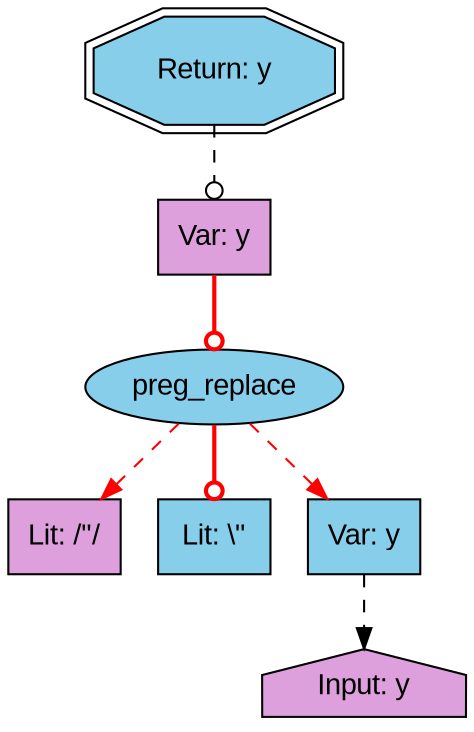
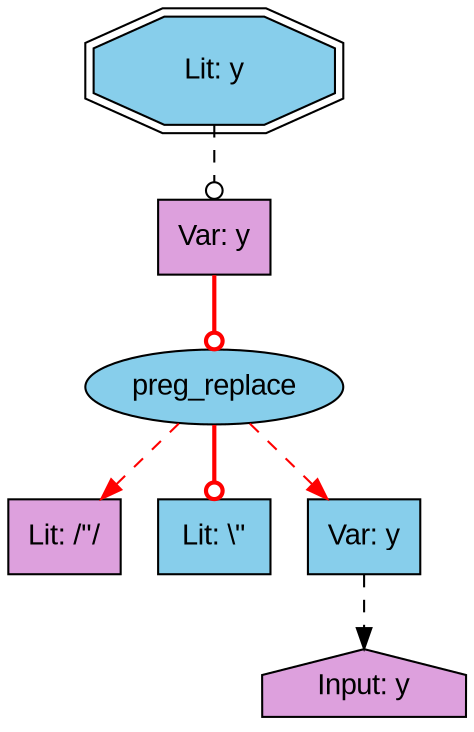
node "Return: y": label "Return: y" -> "Lit: y"
